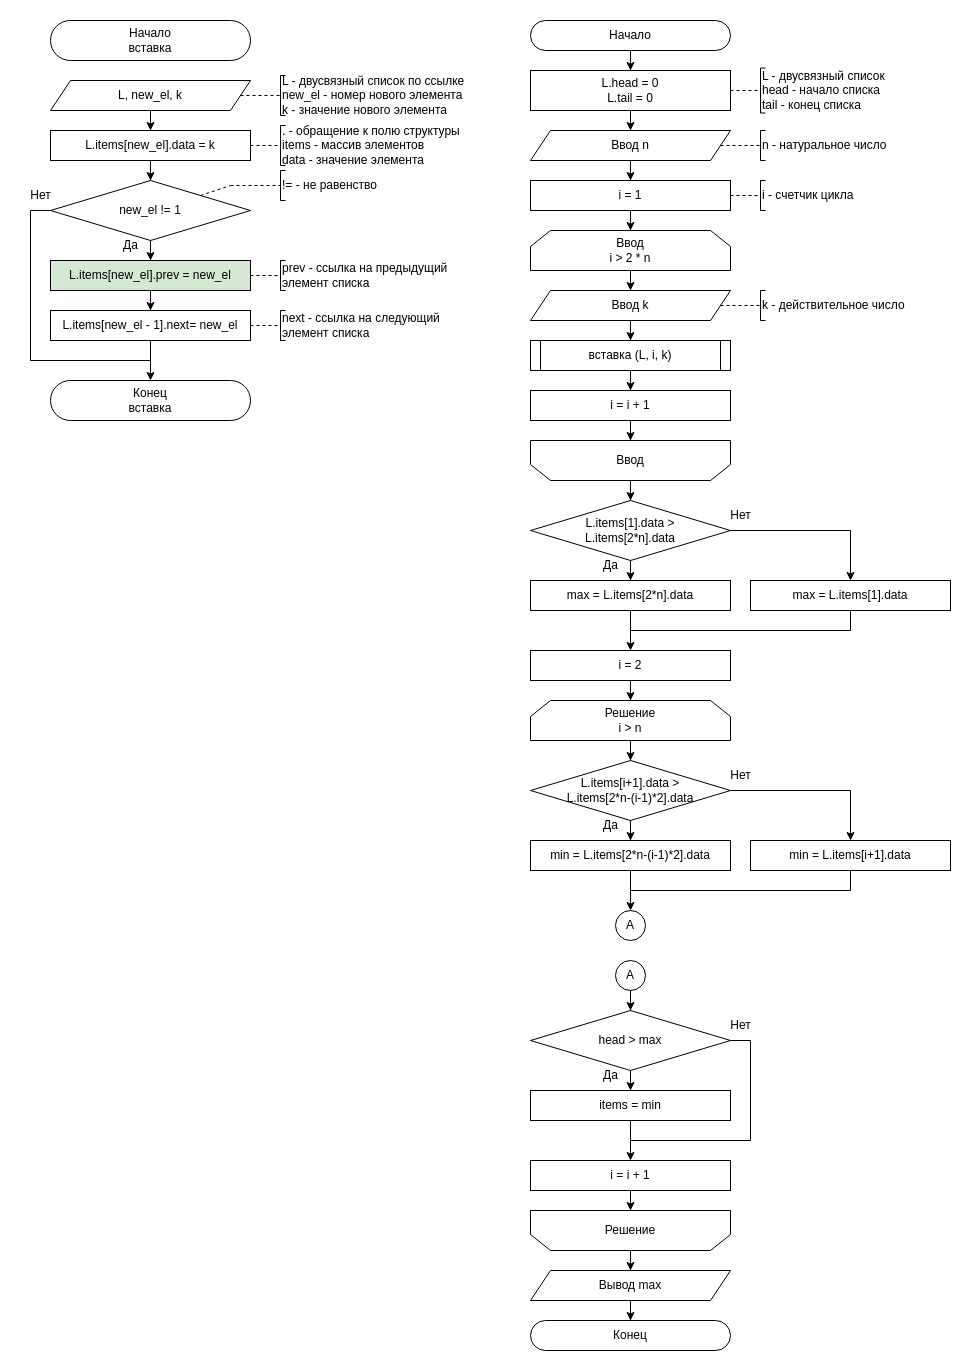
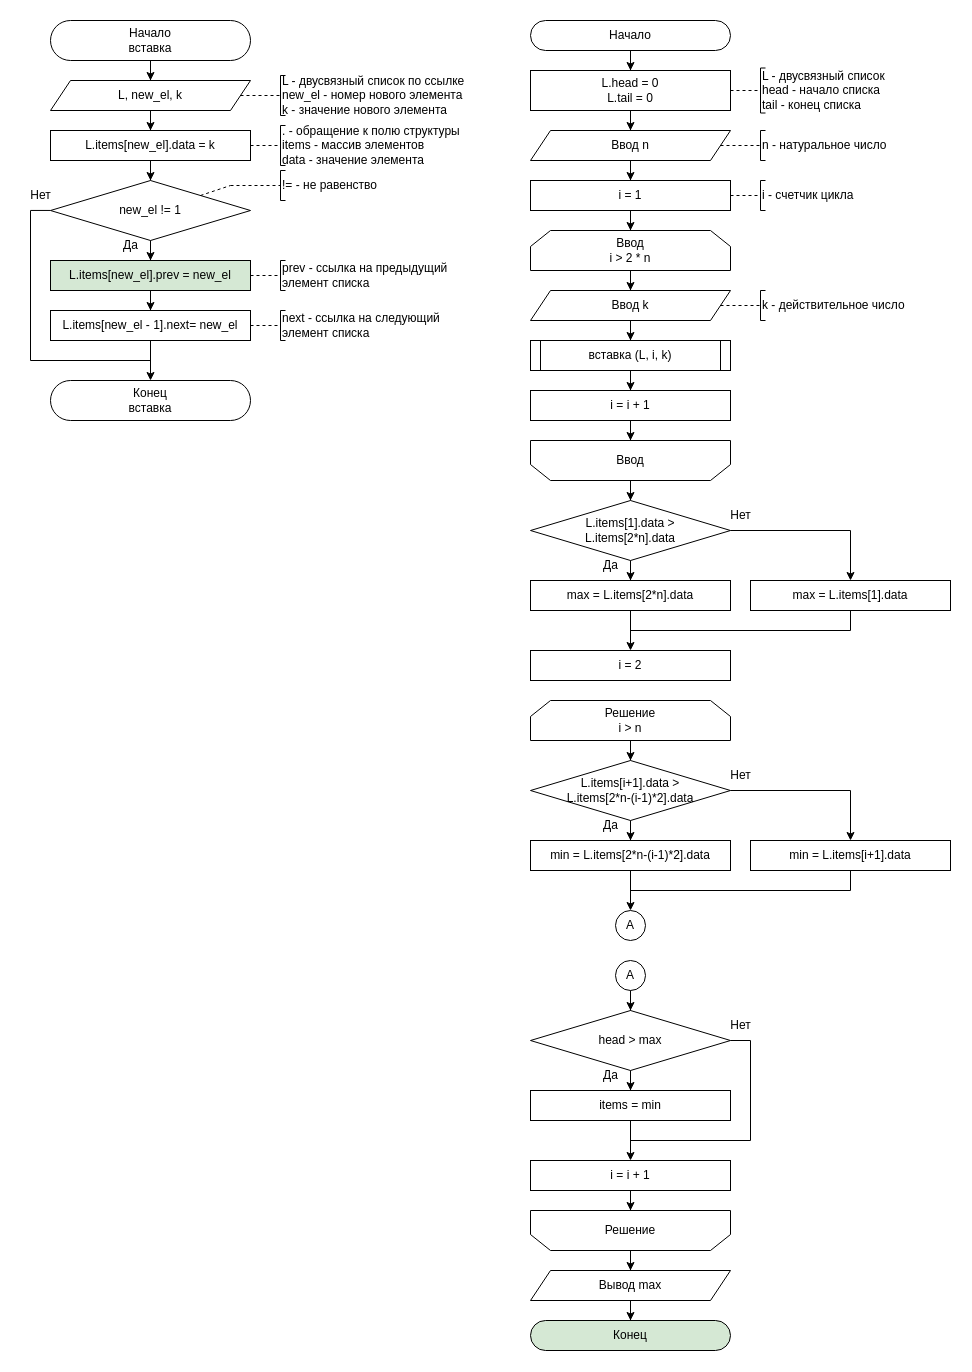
edge "Начало вставка" -> "L, new_el, k": added
edge "i = 2" -> "Решение i > n": removed
node "Конец": fillcolor #ffffff -> #d5e8d4
